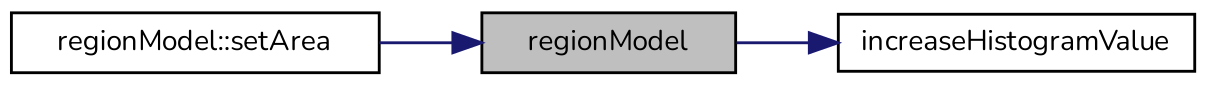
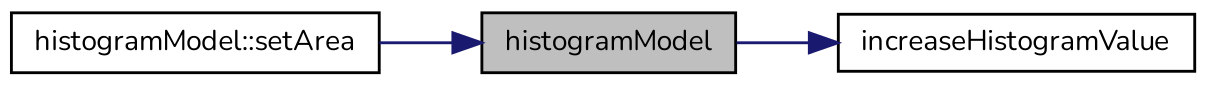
node "regionModel::setArea": label "regionModel::setArea" -> "histogramModel::setArea"
node "regionModel": label "regionModel" -> "histogramModel"
